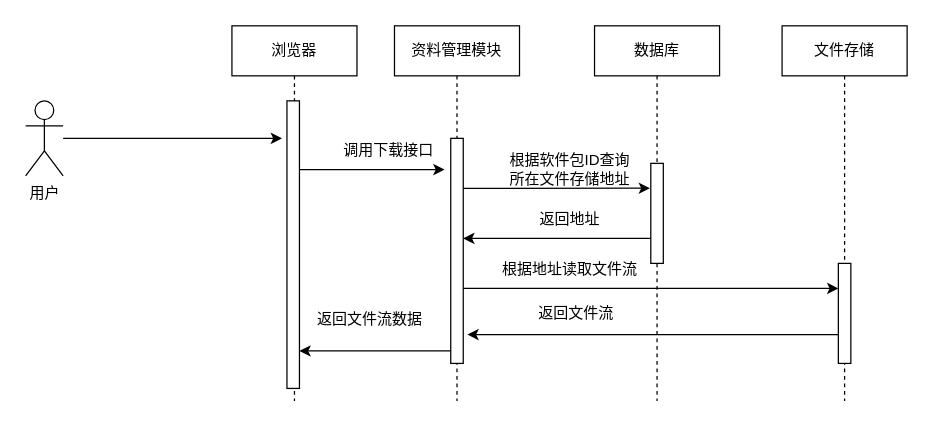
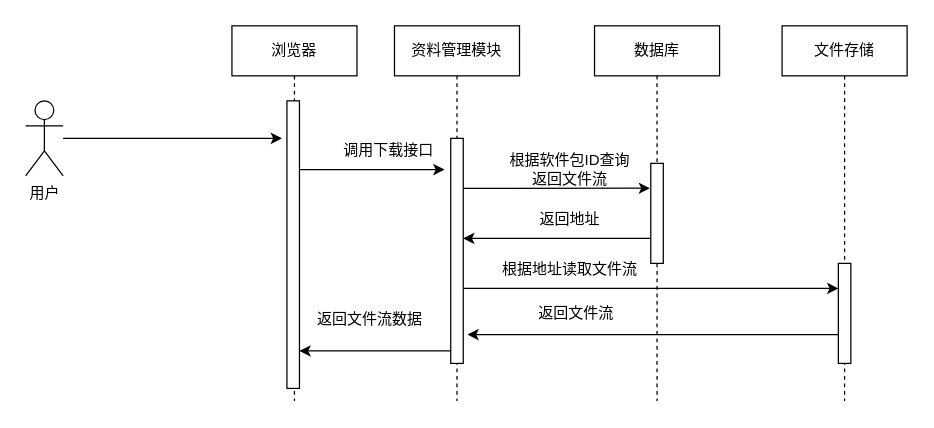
node "根据软件包ID查询 所在文件存储地址": label "根据软件包ID查询 所在文件存储地址" -> "根据软件包ID查询 返回文件流"
